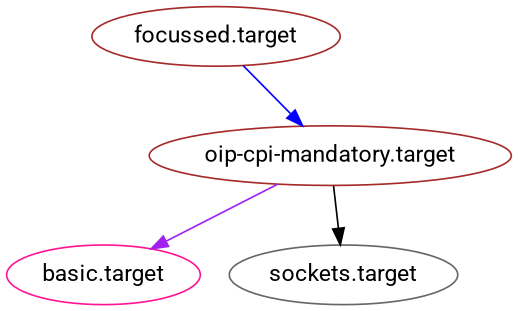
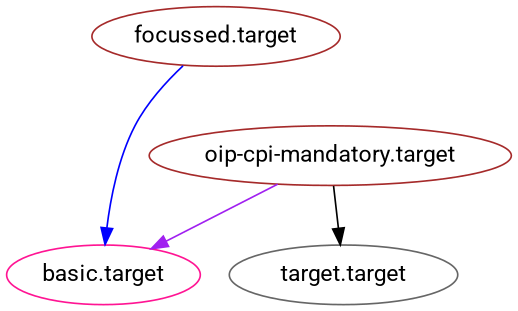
edge "focussed.target" -> "oip-cpi-mandatory.target": now "focussed.target" -> "basic.target"
node "sockets.target": label "sockets.target" -> "target.target"
